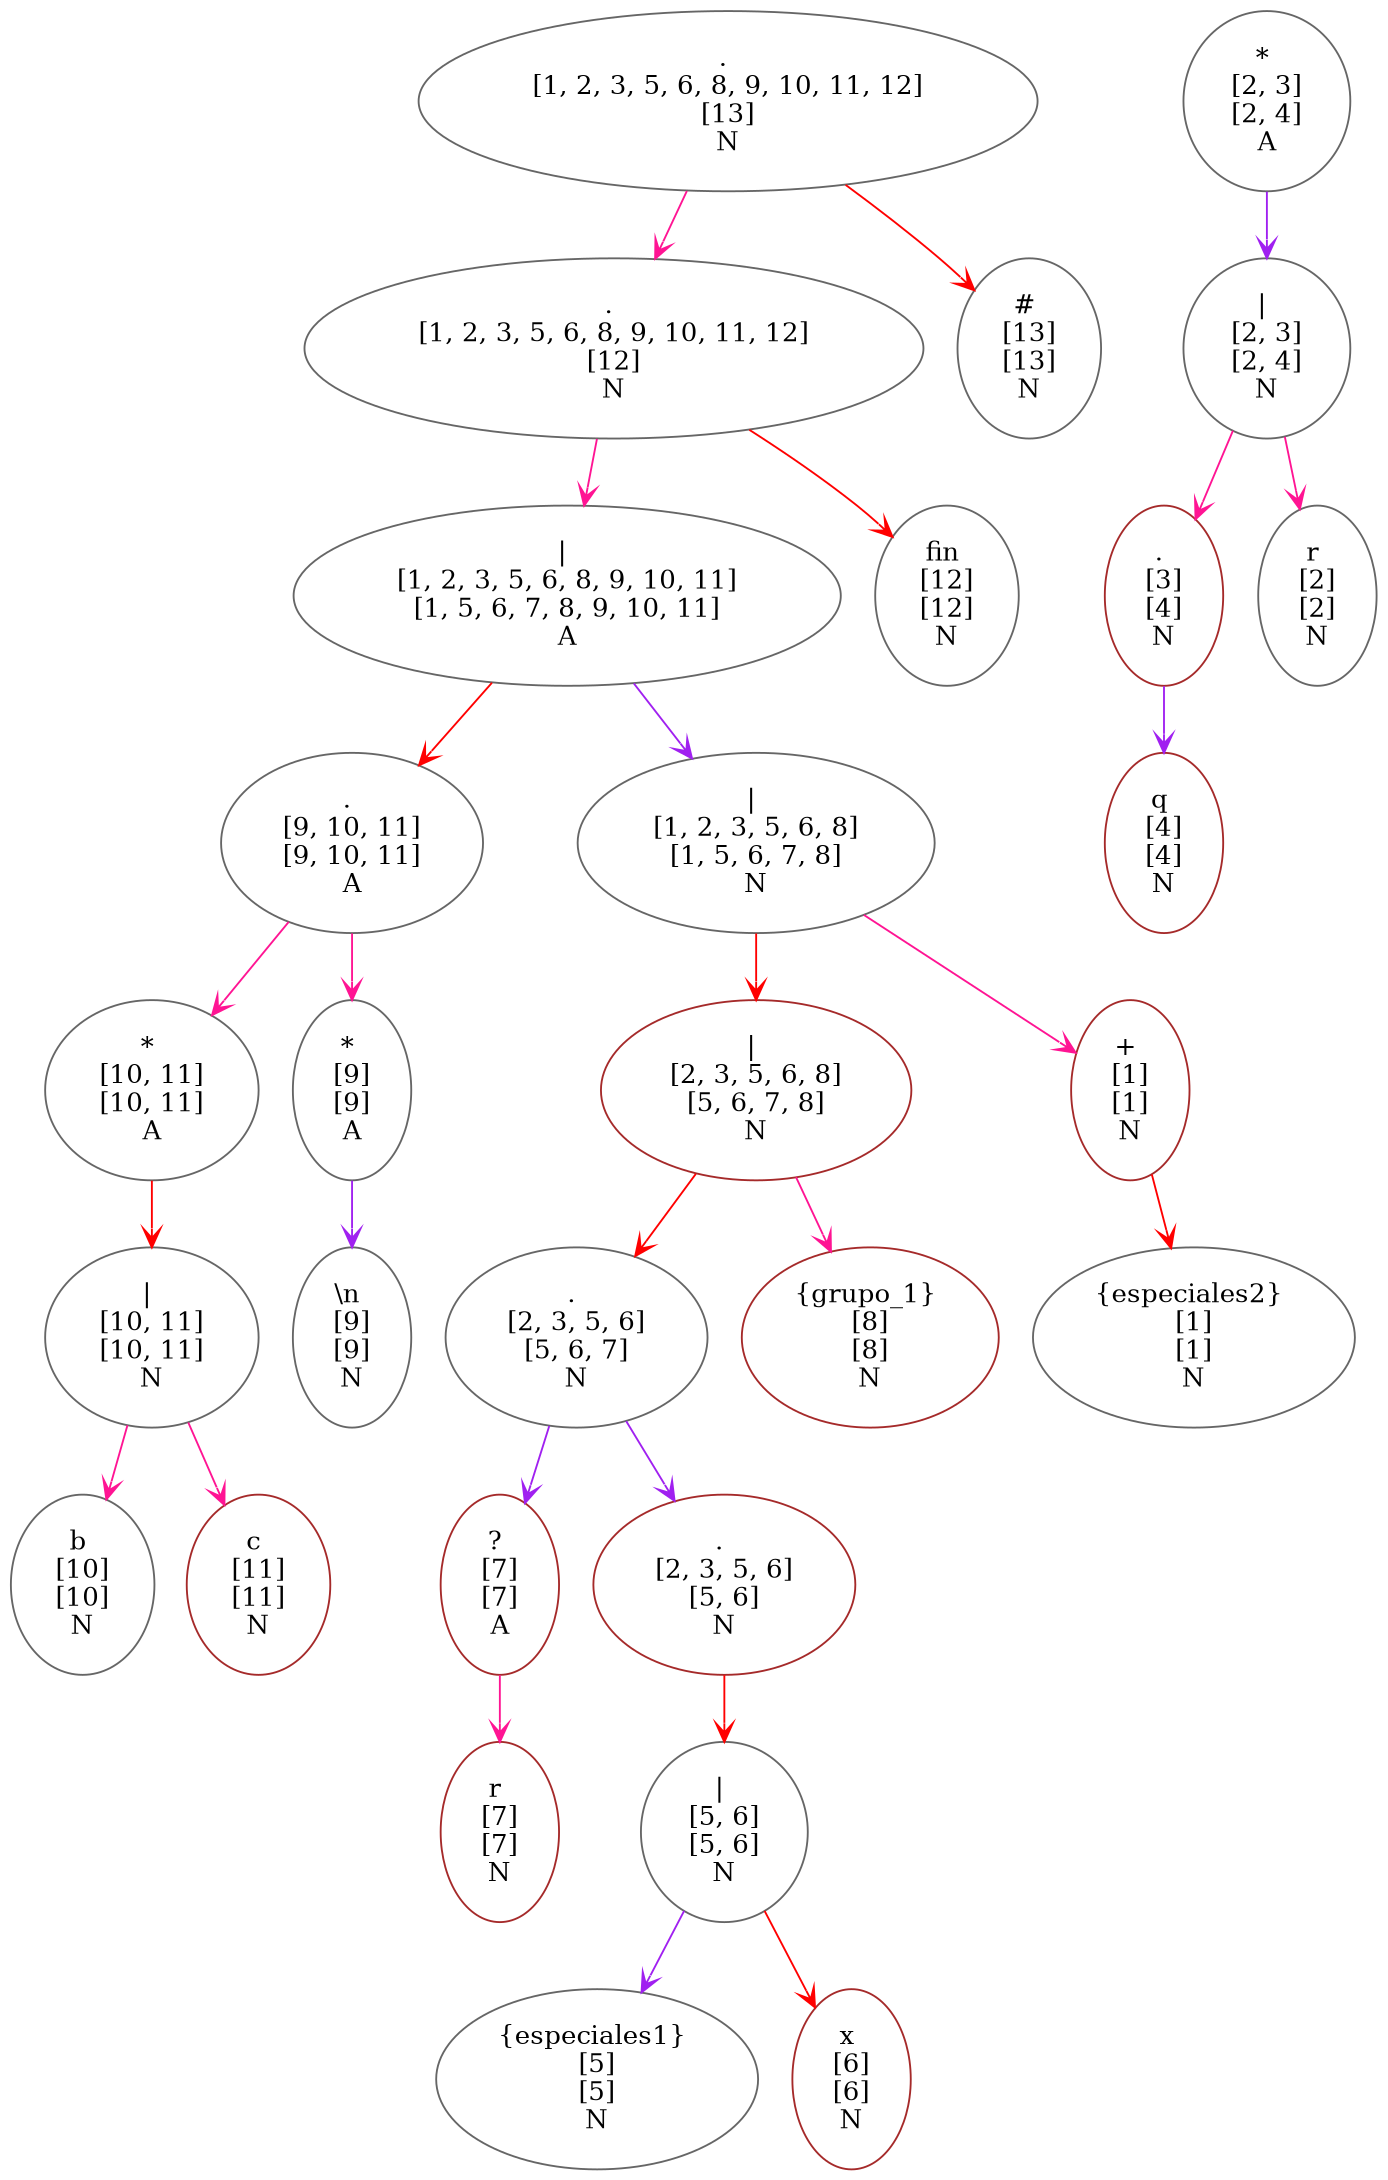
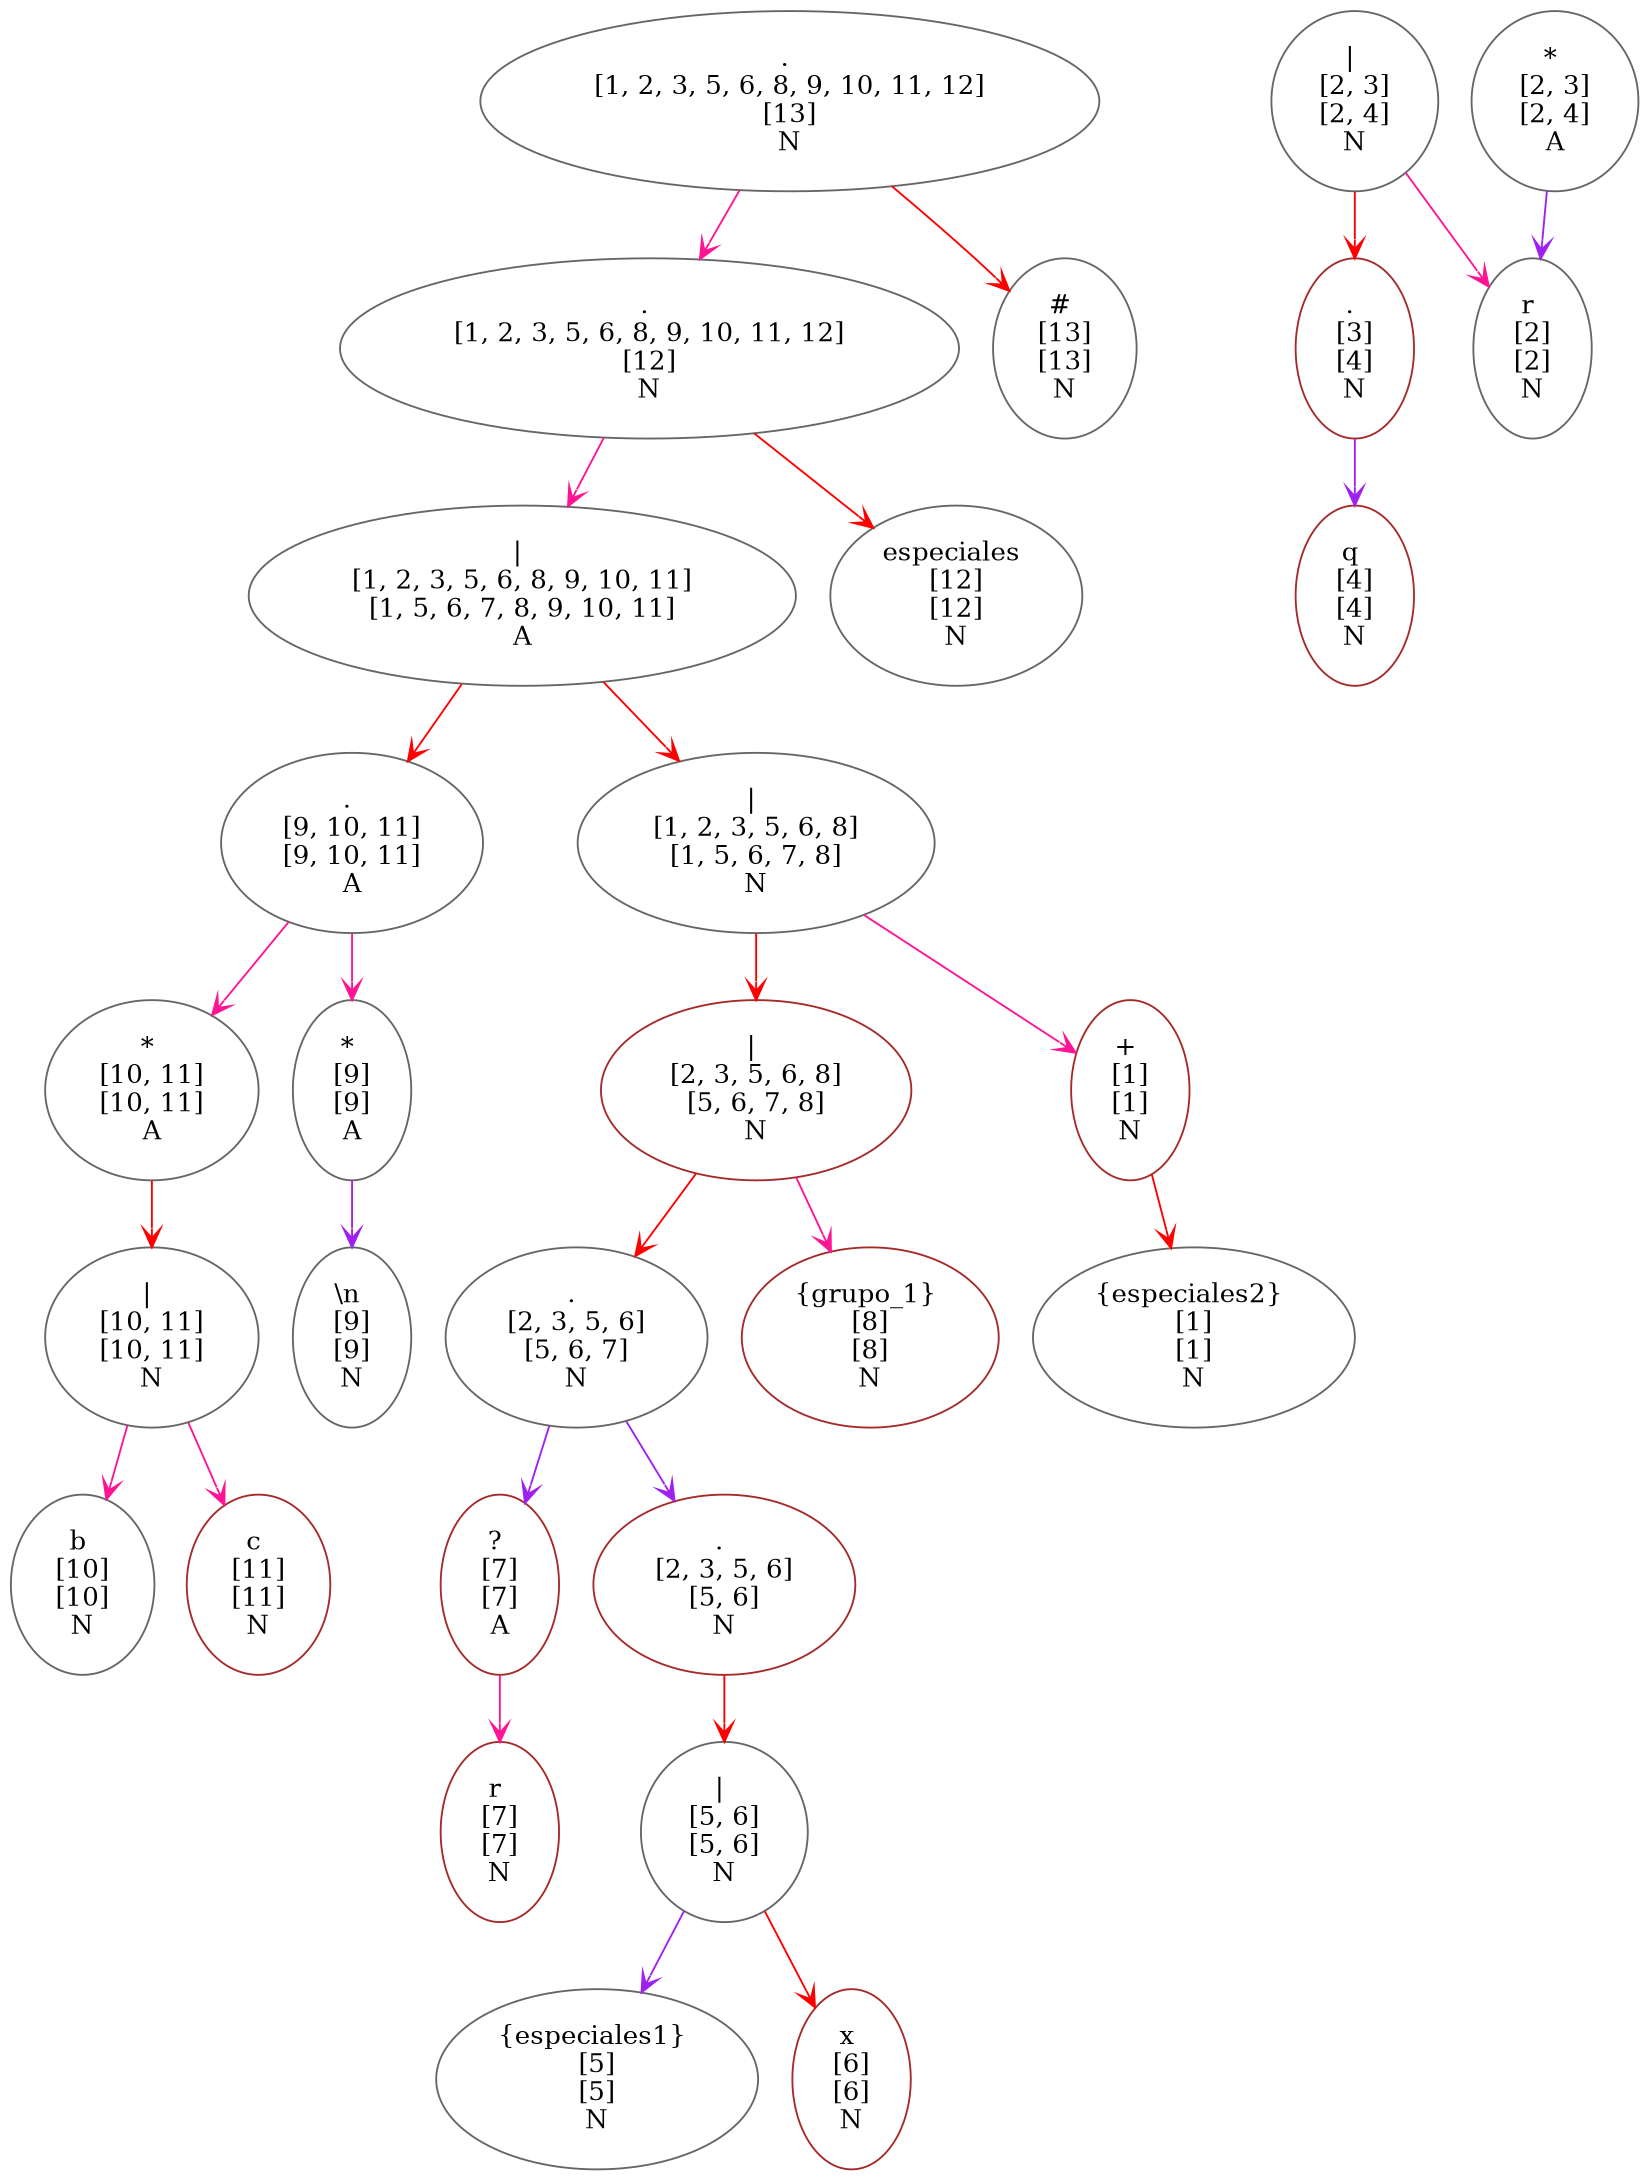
edge "* [2, 3] [2, 4] A" -> "| [2, 3] [2, 4] N": now "* [2, 3] [2, 4] A" -> "r [2] [2] N"
edge "| [2, 3] [2, 4] N" -> ". [3] [4] N": color deeppink -> red
node "fin [12] [12] N": label "fin [12] [12] N" -> "especiales [12] [12] N"
edge "| [1, 2, 3, 5, 6, 8, 9, 10, 11] [1, 5, 6, 7, 8, 9, 10, 11] A" -> "| [1, 2, 3, 5, 6, 8] [1, 5, 6, 7, 8] N": color purple -> red
